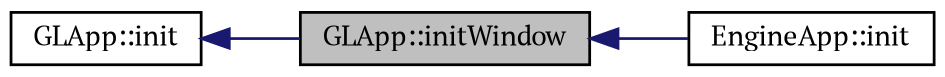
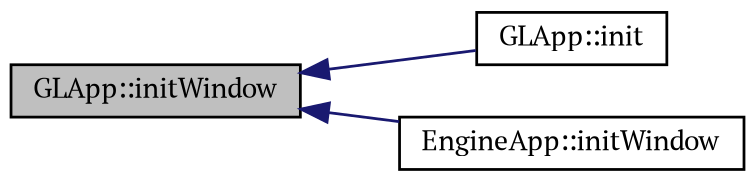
edge "GLApp::initWindow" -> "GLApp::init": reversed
node "EngineApp::init": label "EngineApp::init" -> "EngineApp::initWindow"
